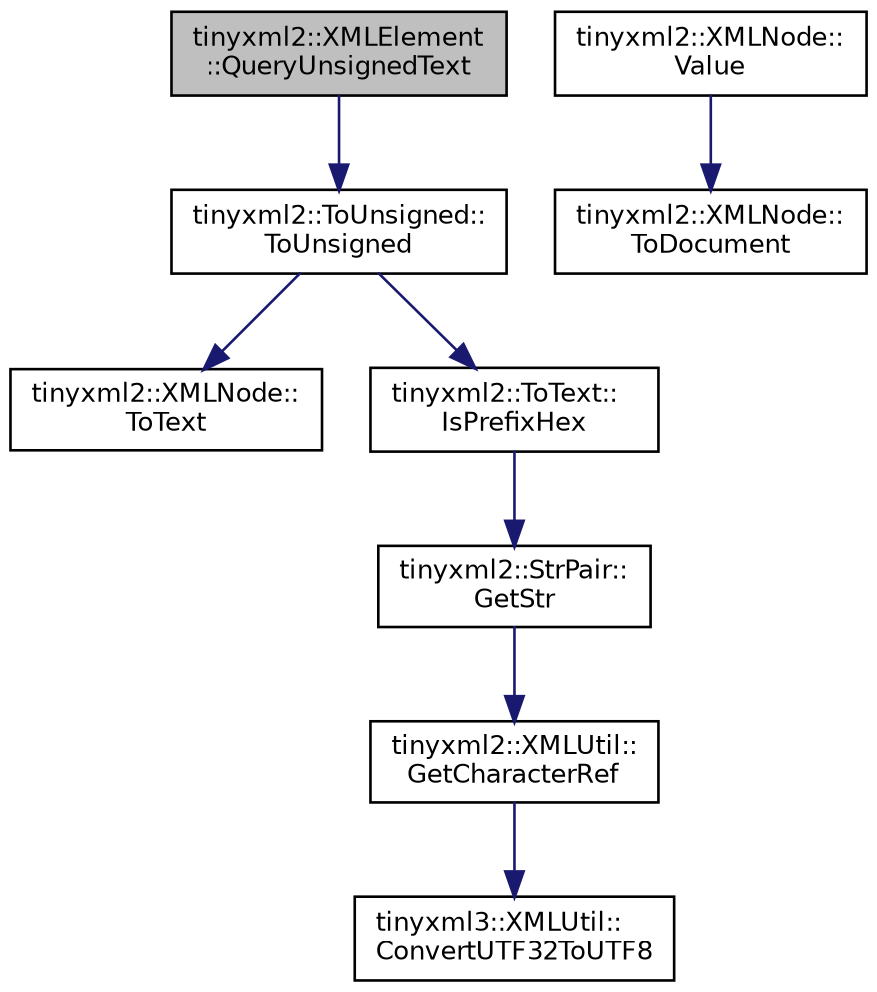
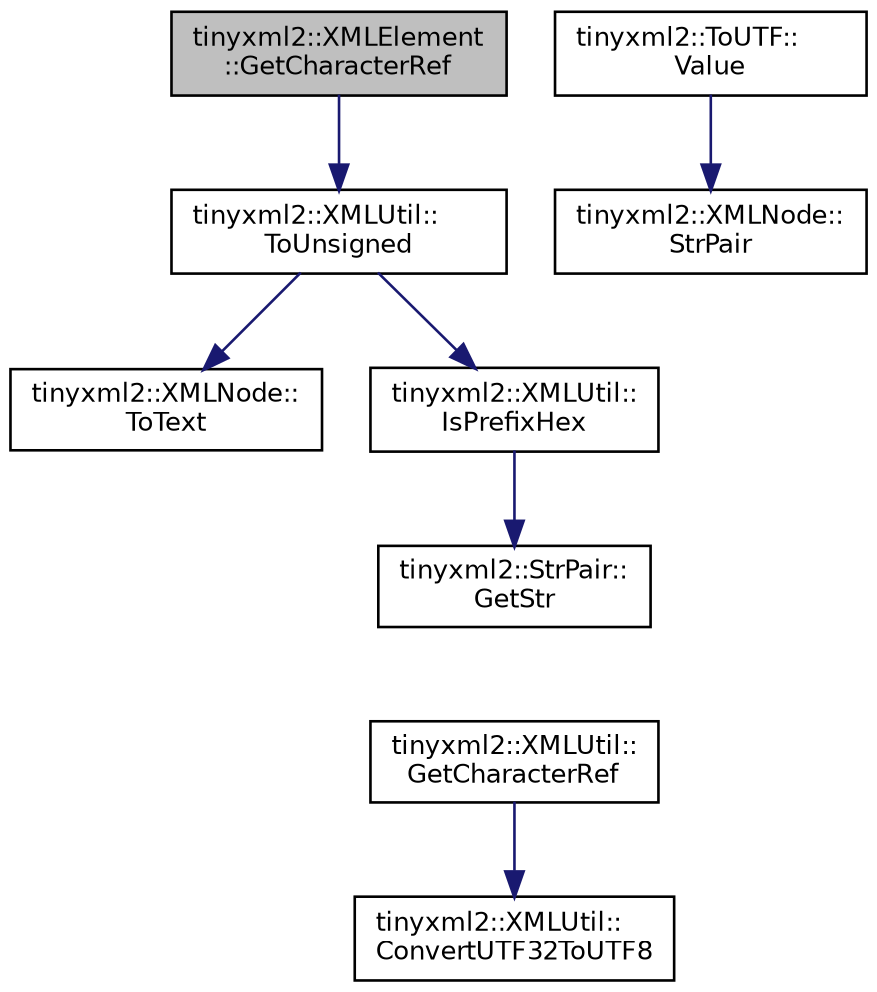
node "tinyxml2::XMLElement ::QueryUnsignedText": label "tinyxml2::XMLElement ::QueryUnsignedText" -> "tinyxml2::XMLElement ::GetCharacterRef"
node "tinyxml2::XMLNode:: Value": label "tinyxml2::XMLNode:: Value" -> "tinyxml2::ToUTF:: Value"
node "tinyxml2::ToUnsigned:: ToUnsigned": label "tinyxml2::ToUnsigned:: ToUnsigned" -> "tinyxml2::XMLUtil:: ToUnsigned"
node "tinyxml2::XMLNode:: ToDocument": label "tinyxml2::XMLNode:: ToDocument" -> "tinyxml2::XMLNode:: StrPair"
node "tinyxml2::ToText:: IsPrefixHex": label "tinyxml2::ToText:: IsPrefixHex" -> "tinyxml2::XMLUtil:: IsPrefixHex"
edge "tinyxml2::StrPair:: GetStr" -> "tinyxml2::XMLUtil:: GetCharacterRef": removed
node "tinyxml3::XMLUtil:: ConvertUTF32ToUTF8": label "tinyxml3::XMLUtil:: ConvertUTF32ToUTF8" -> "tinyxml2::XMLUtil:: ConvertUTF32ToUTF8"
